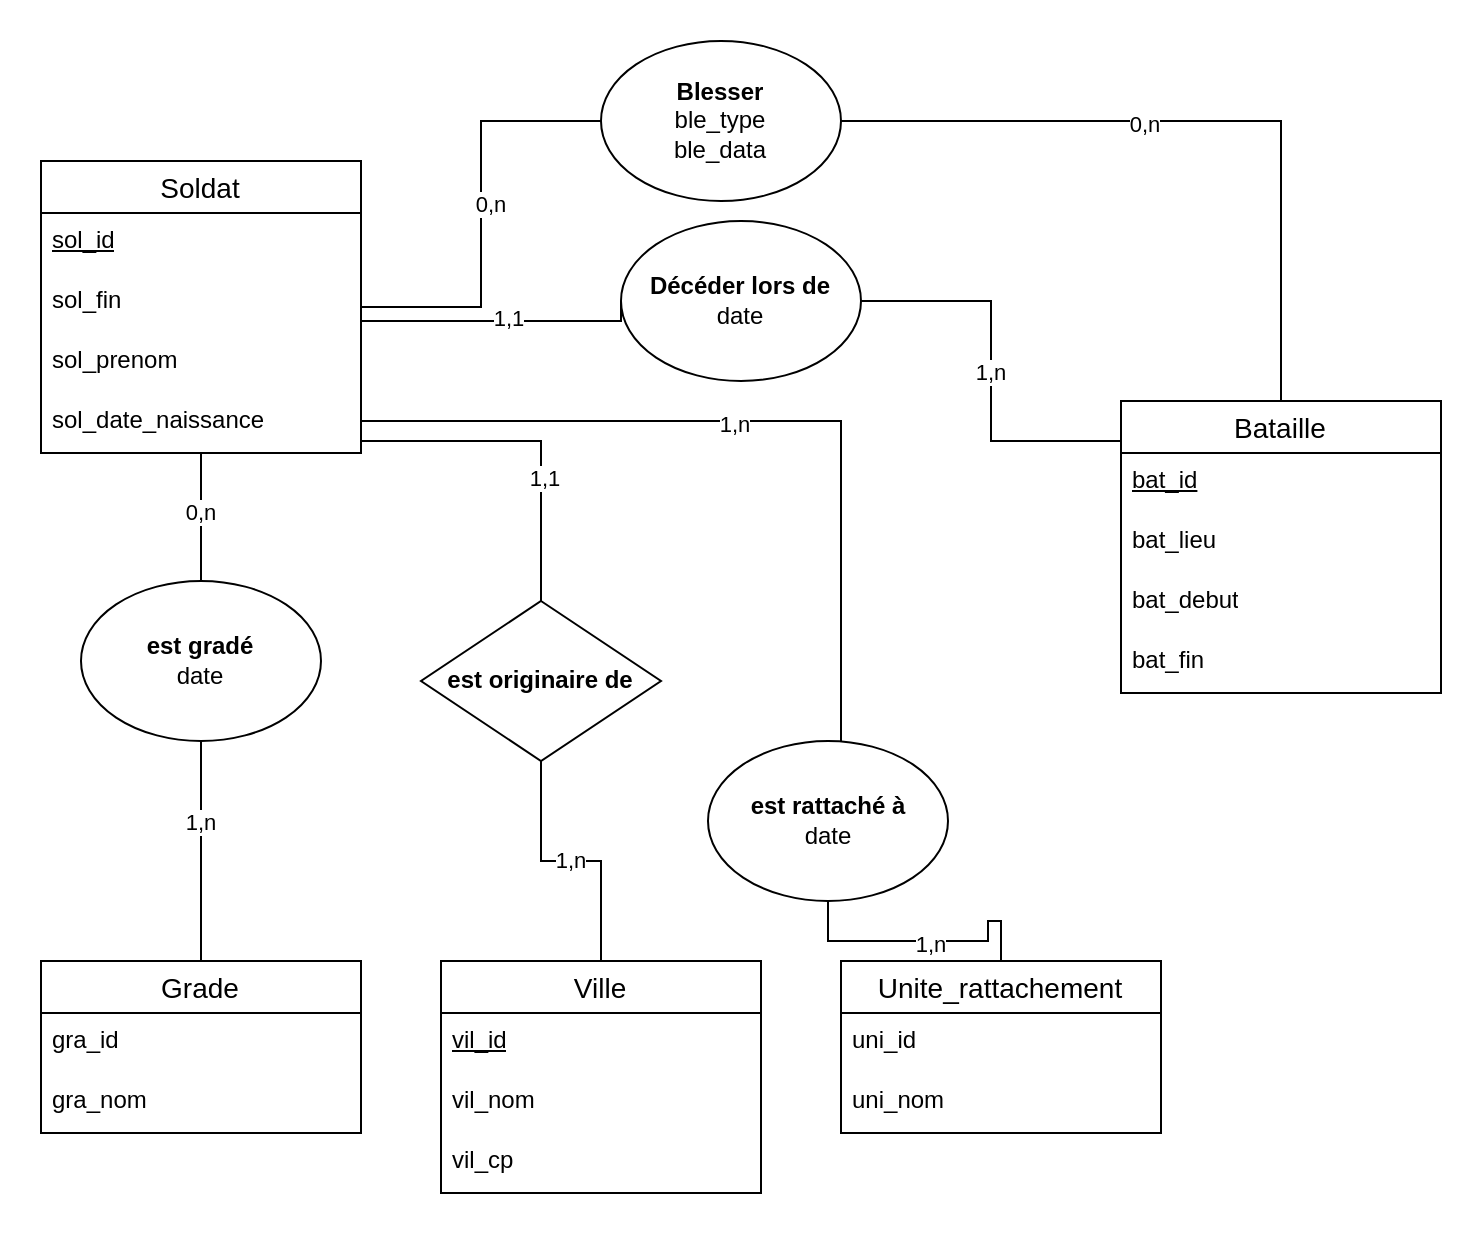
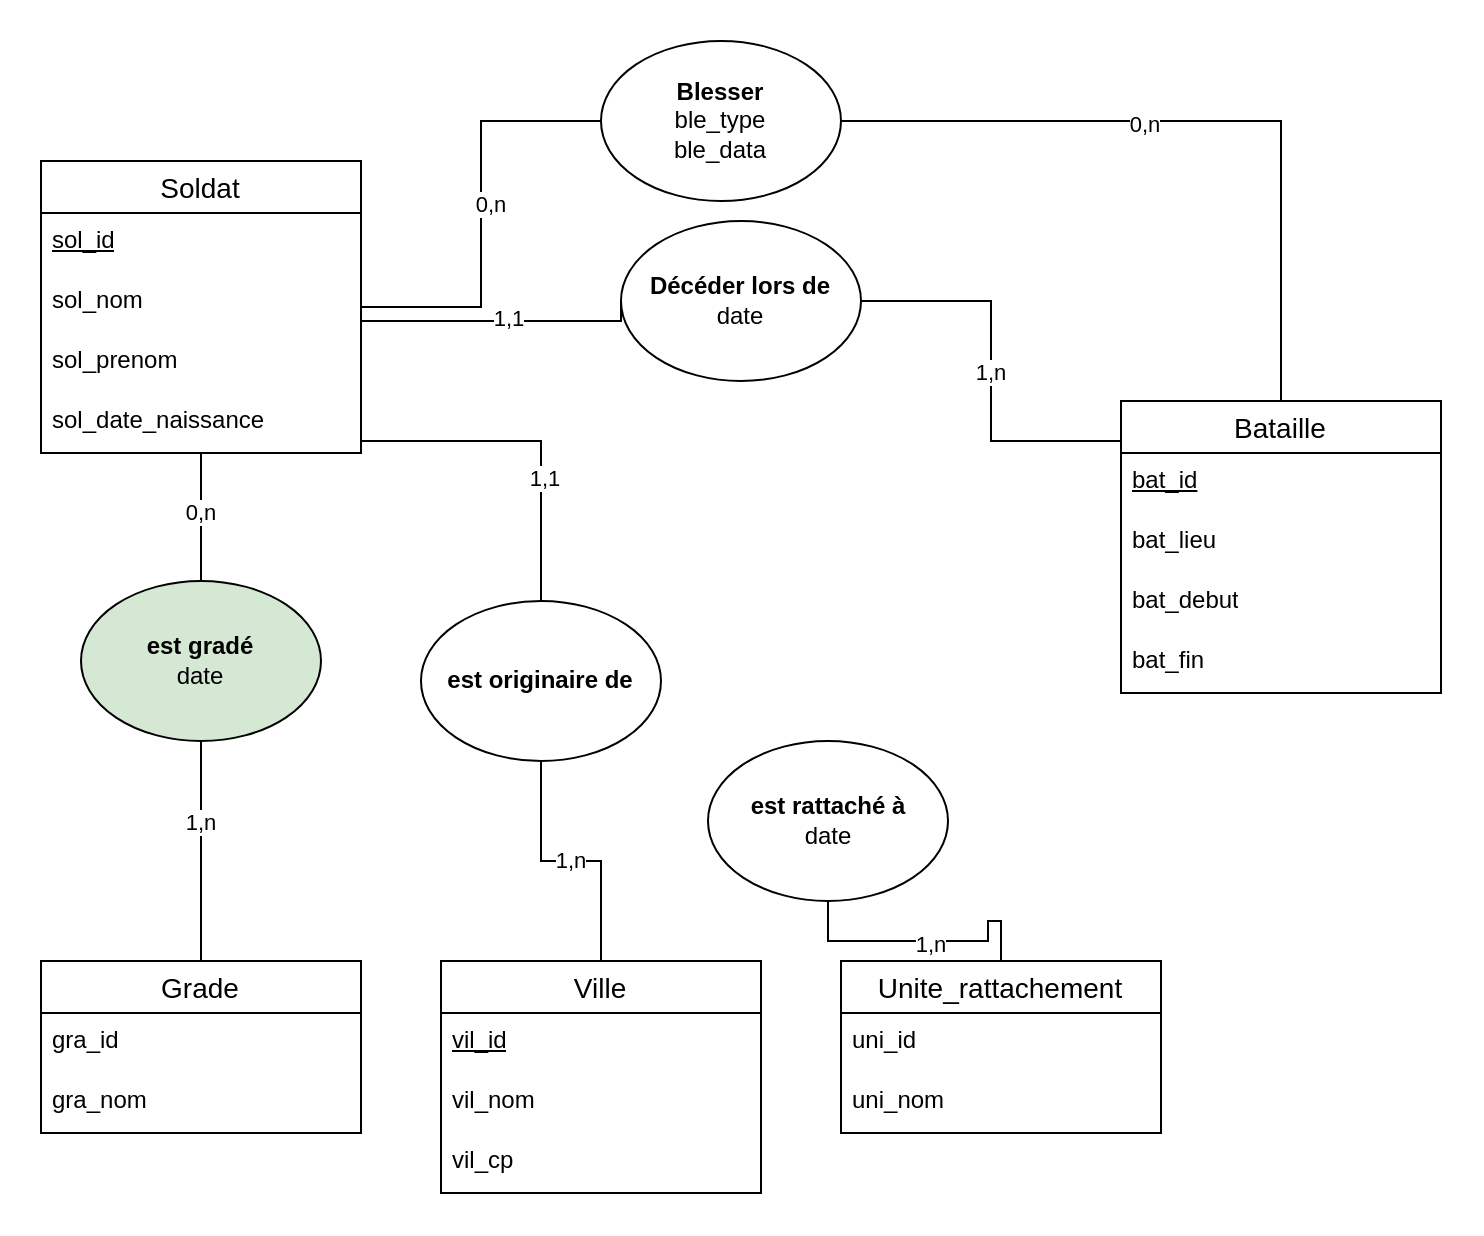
node "sol_fin": label "sol_fin" -> "sol_nom"
edge "Soldat" -- "est rattaché à date": removed, label "1,n"
node "est gradé date": fillcolor #ffffff -> #d5e8d4
node "est originaire de": shape diamond -> ellipse
